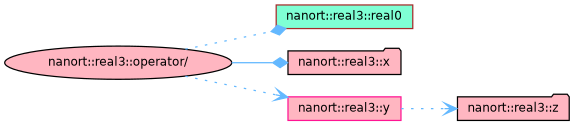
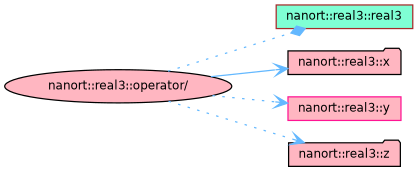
node "nanort::real3::real0": label "nanort::real3::real0" -> "nanort::real3::real3"
edge "nanort::real3::operator/" -> "nanort::real3::x": arrowhead diamond -> vee
edge "nanort::real3::y" -> "nanort::real3::z": now "nanort::real3::operator/" -> "nanort::real3::z"
